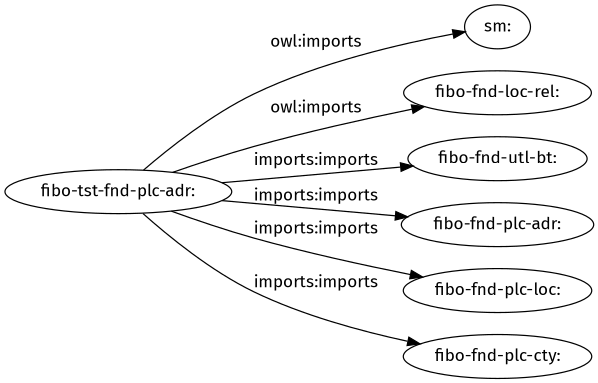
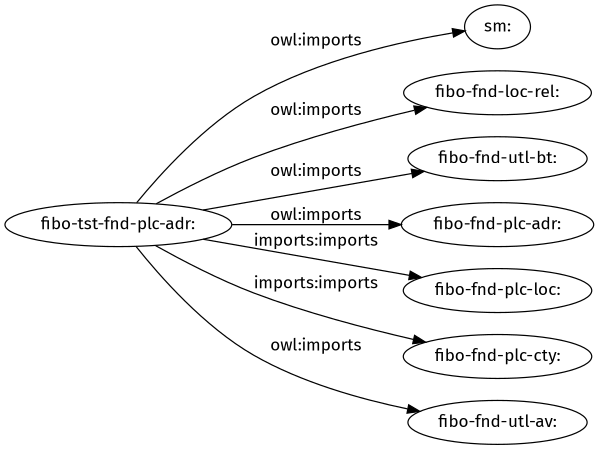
edge "fibo-tst-fnd-plc-adr:" -> "fibo-fnd-utl-bt:": label "imports:imports" -> "owl:imports"
edge "fibo-tst-fnd-plc-adr:" -> "fibo-fnd-plc-adr:": label "imports:imports" -> "owl:imports"
node "fibo-fnd-utl-av:": added
